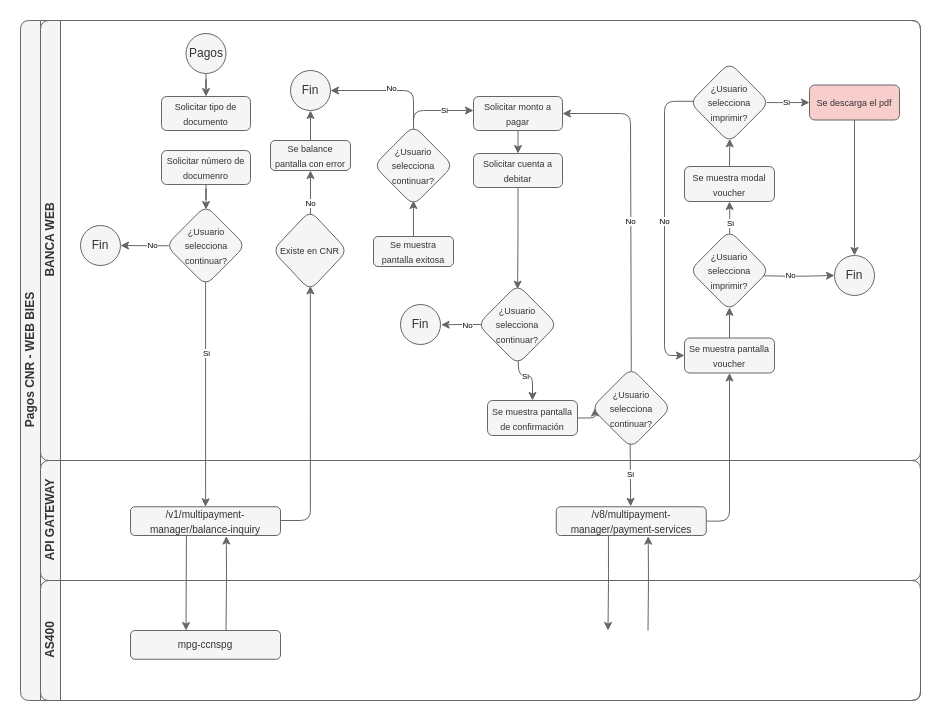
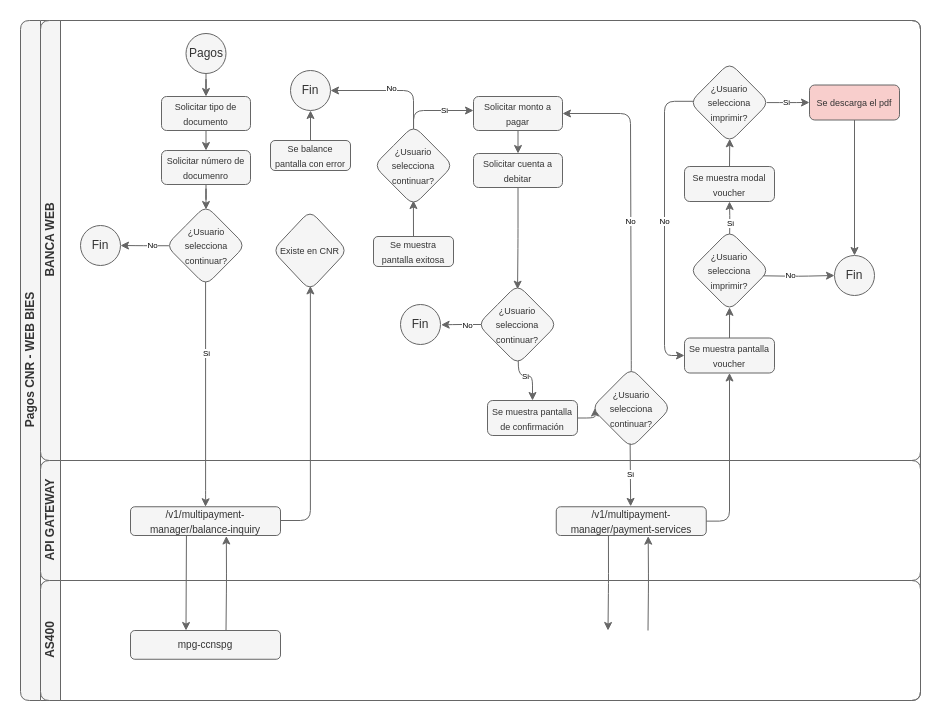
edge "Solicitar tipo de documento" -> "Solicitar número de documenro": added
edge "Existe en CNR" -> "Se balance pantalla con error": removed, label "No"
node "/v8/multipayment-manager/payment-services": label "/v8/multipayment-manager/payment-services" -> "/v1/multipayment-manager/payment-services"
